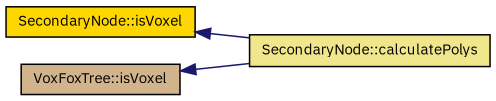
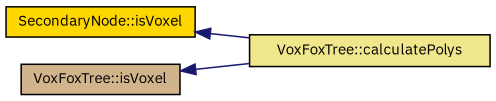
node "SecondaryNode::calculatePolys": label "SecondaryNode::calculatePolys" -> "VoxFoxTree::calculatePolys"
